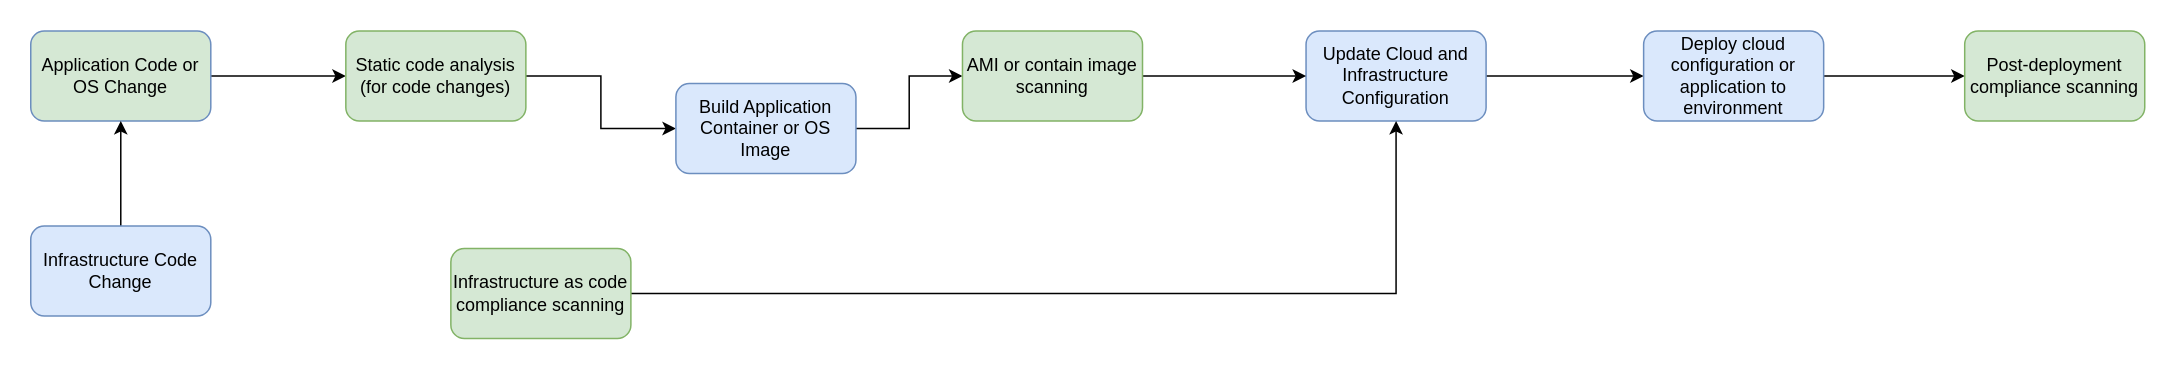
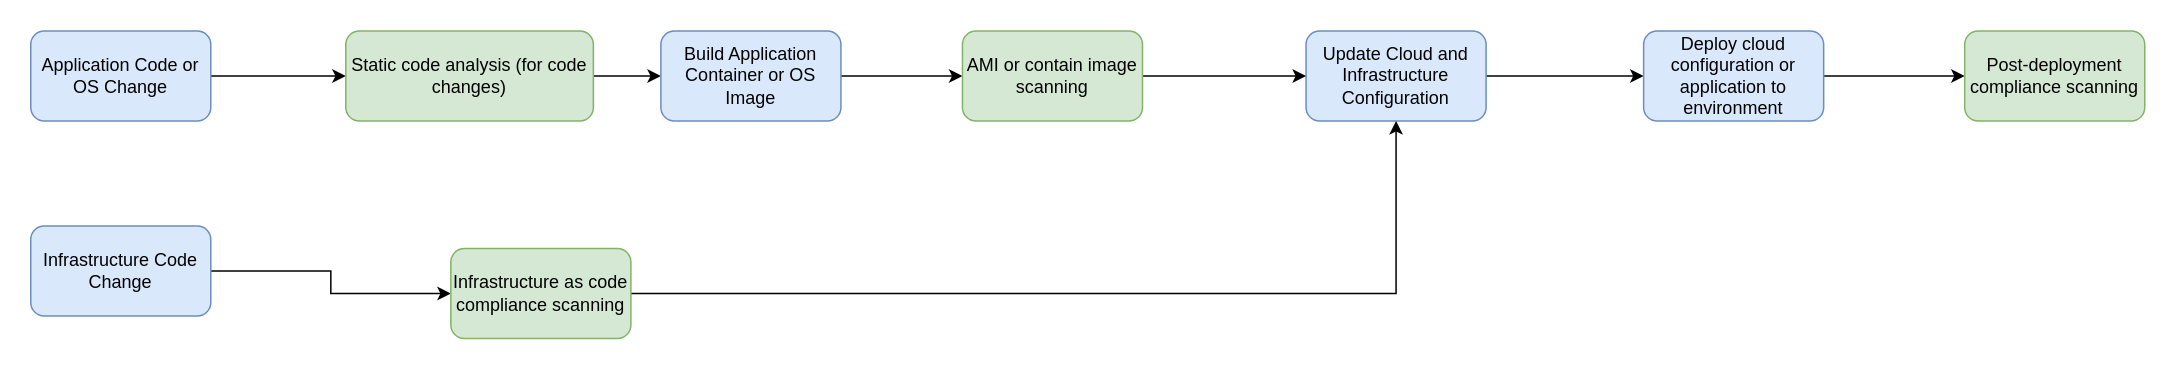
node "Application Code or OS Change": fillcolor #d5e8d4 -> #dae8fc
node "Static code analysis (for code changes)": size 180x90 -> 248x90
node "Build Application Container or OS Image": moved (766, 128) -> (751, 76)
edge "Infrastructure Code Change" -> "Application Code or OS Change": now "Infrastructure Code Change" -> "Infrastructure as code compliance scanning"
